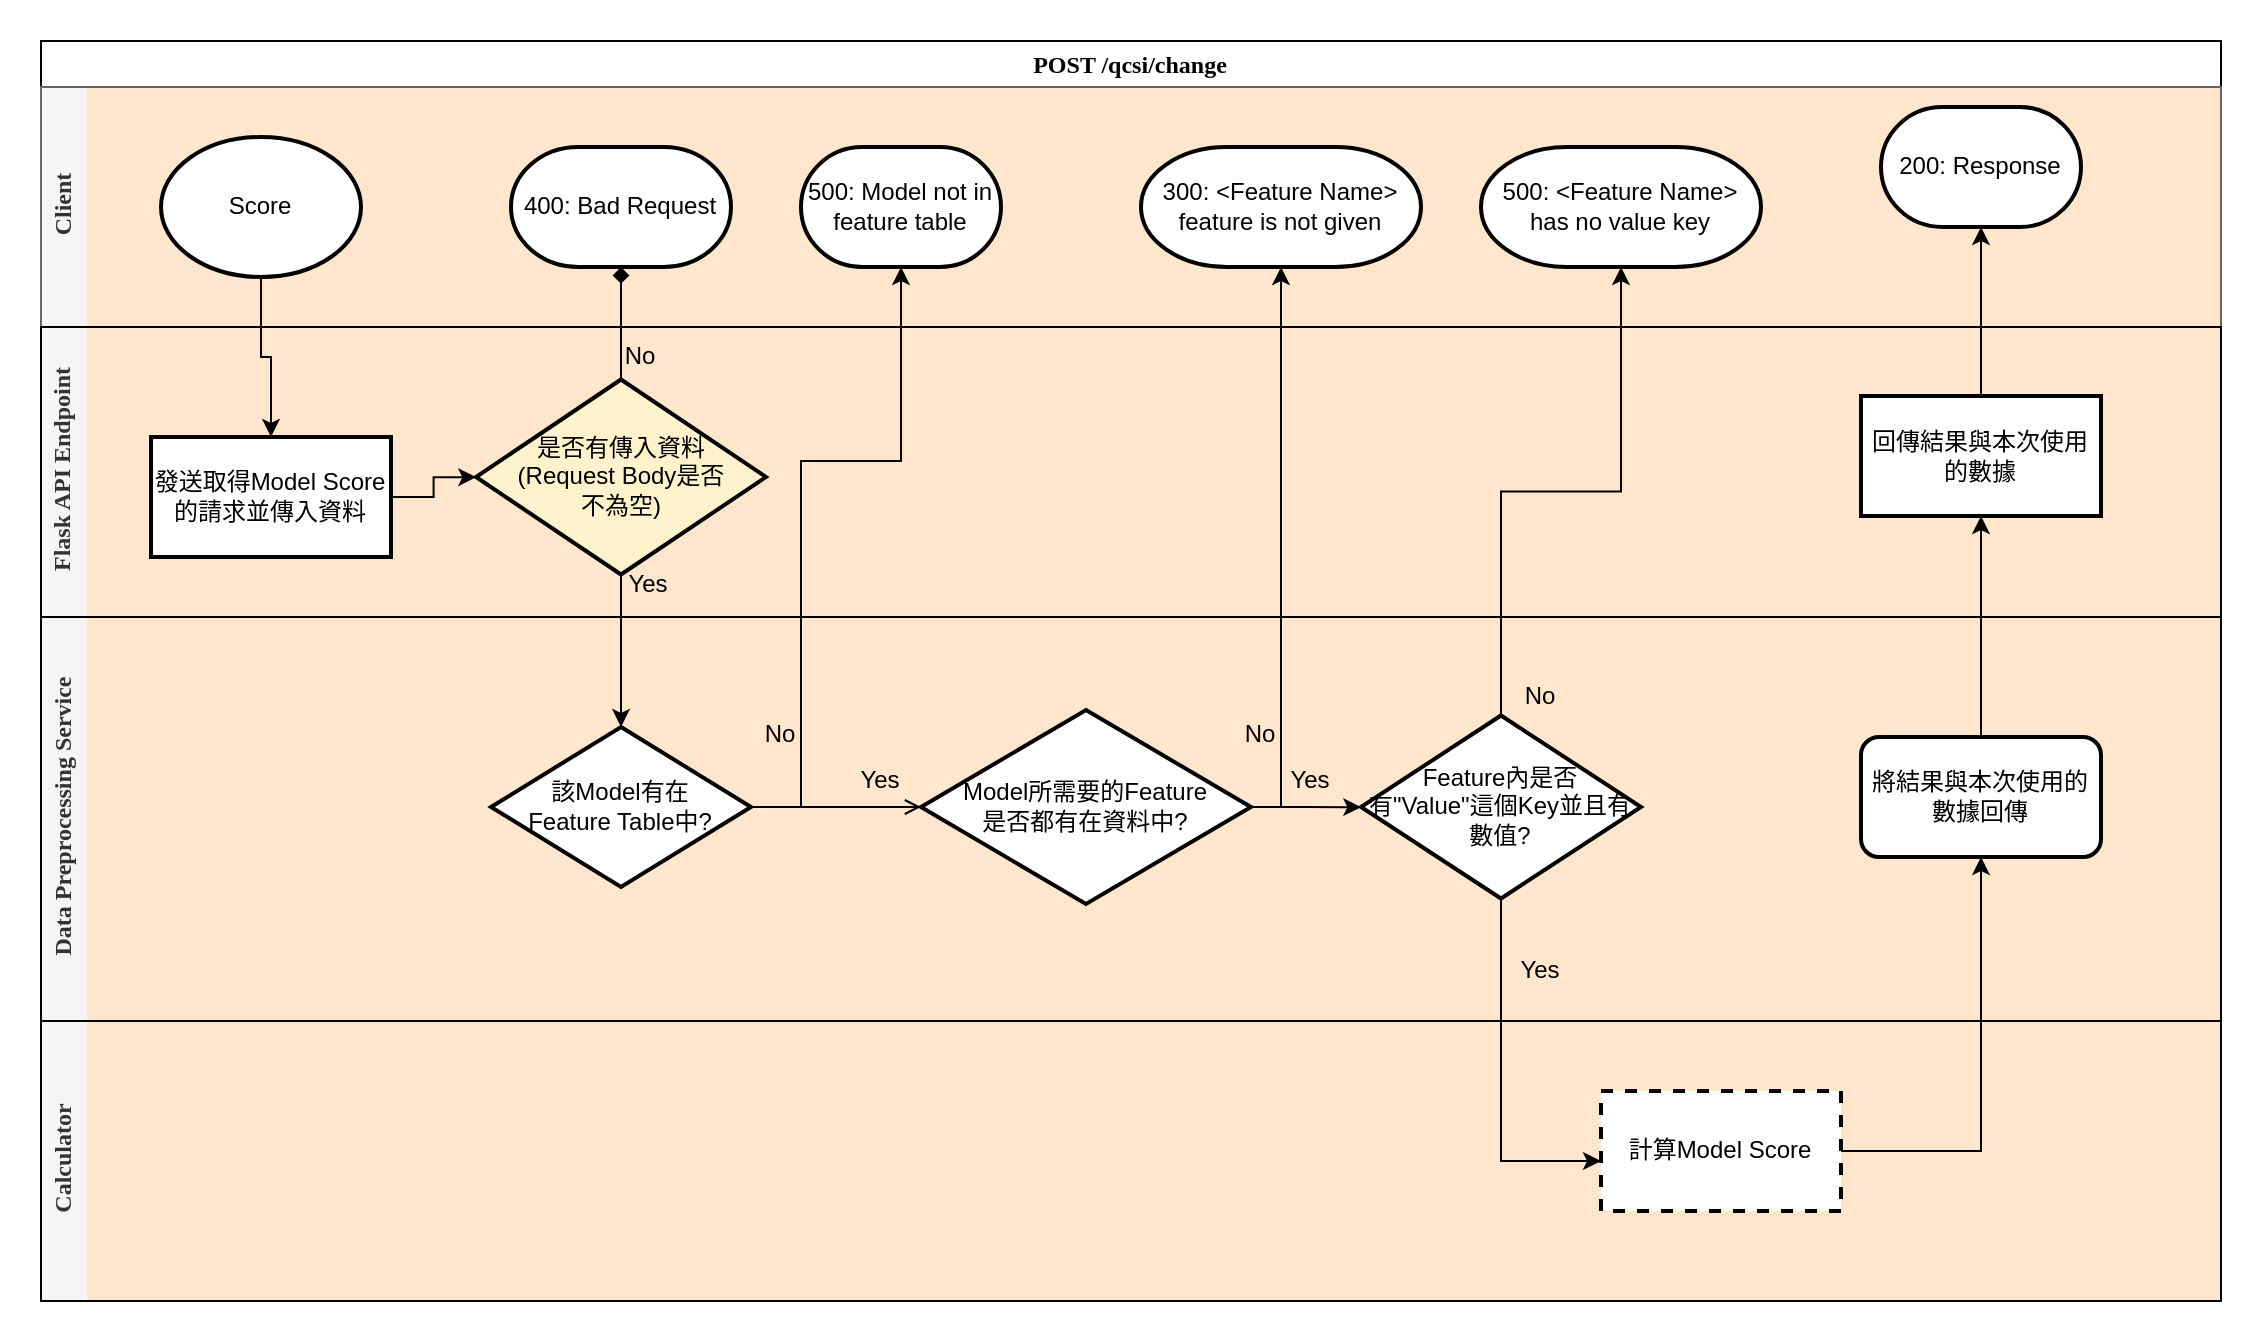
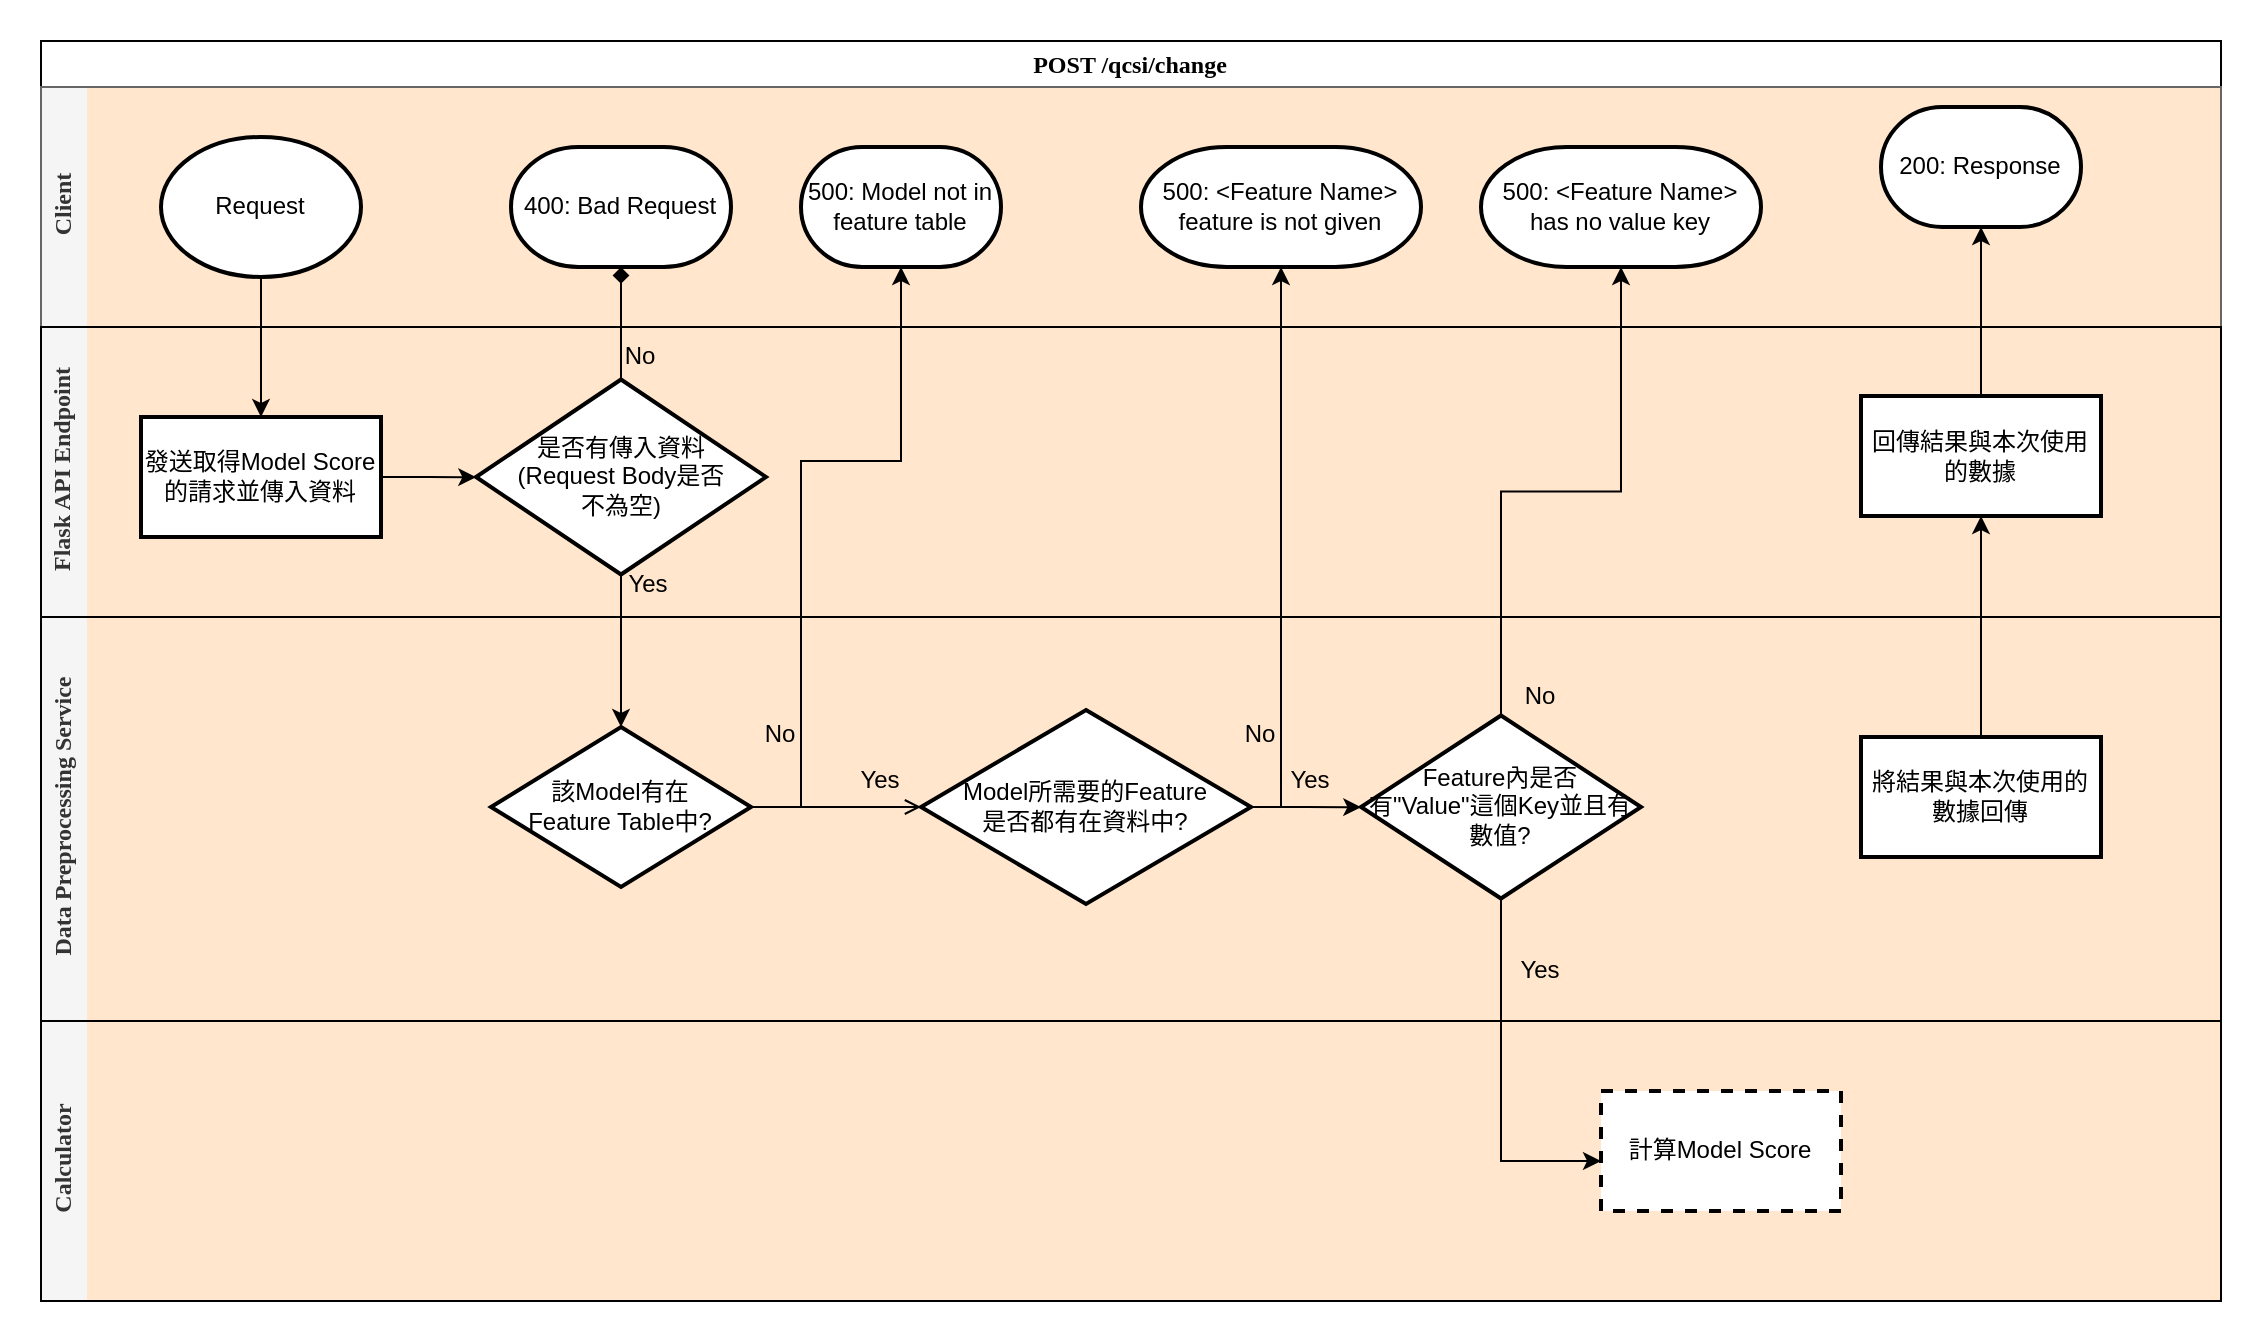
node "Score": label "Score" -> "Request"
node "300: <Feature Name> feature is not given": label "300: <Feature Name> feature is not given" -> "500: <Feature Name> feature is not given"
node "是否有傳入資料 (Request Body是否 不為空)": fillcolor #fff2cc -> #ffffff
node "發送取得Model Score的請求並傳入資料": moved (271, 497) -> (261, 477)
node "將結果與本次使用的數據回傳": shape rounded rectangle -> rectangle
edge "計算Model Score" -> "將結果與本次使用的數據回傳": removed
